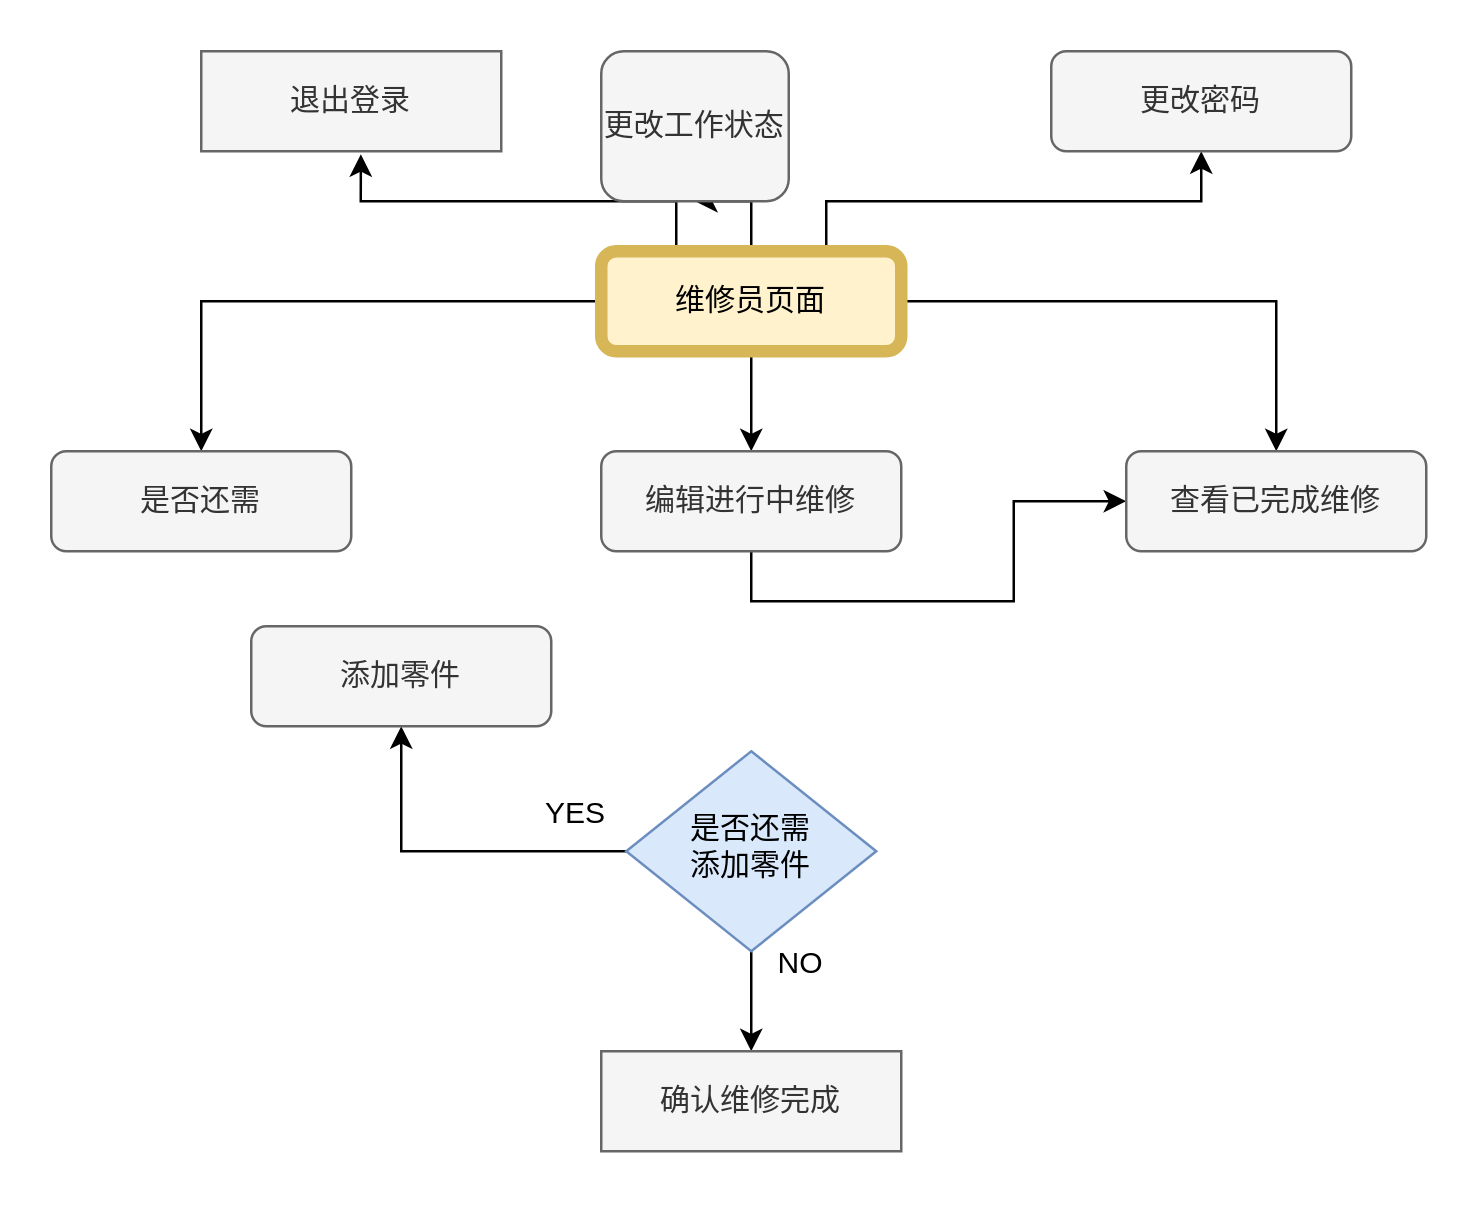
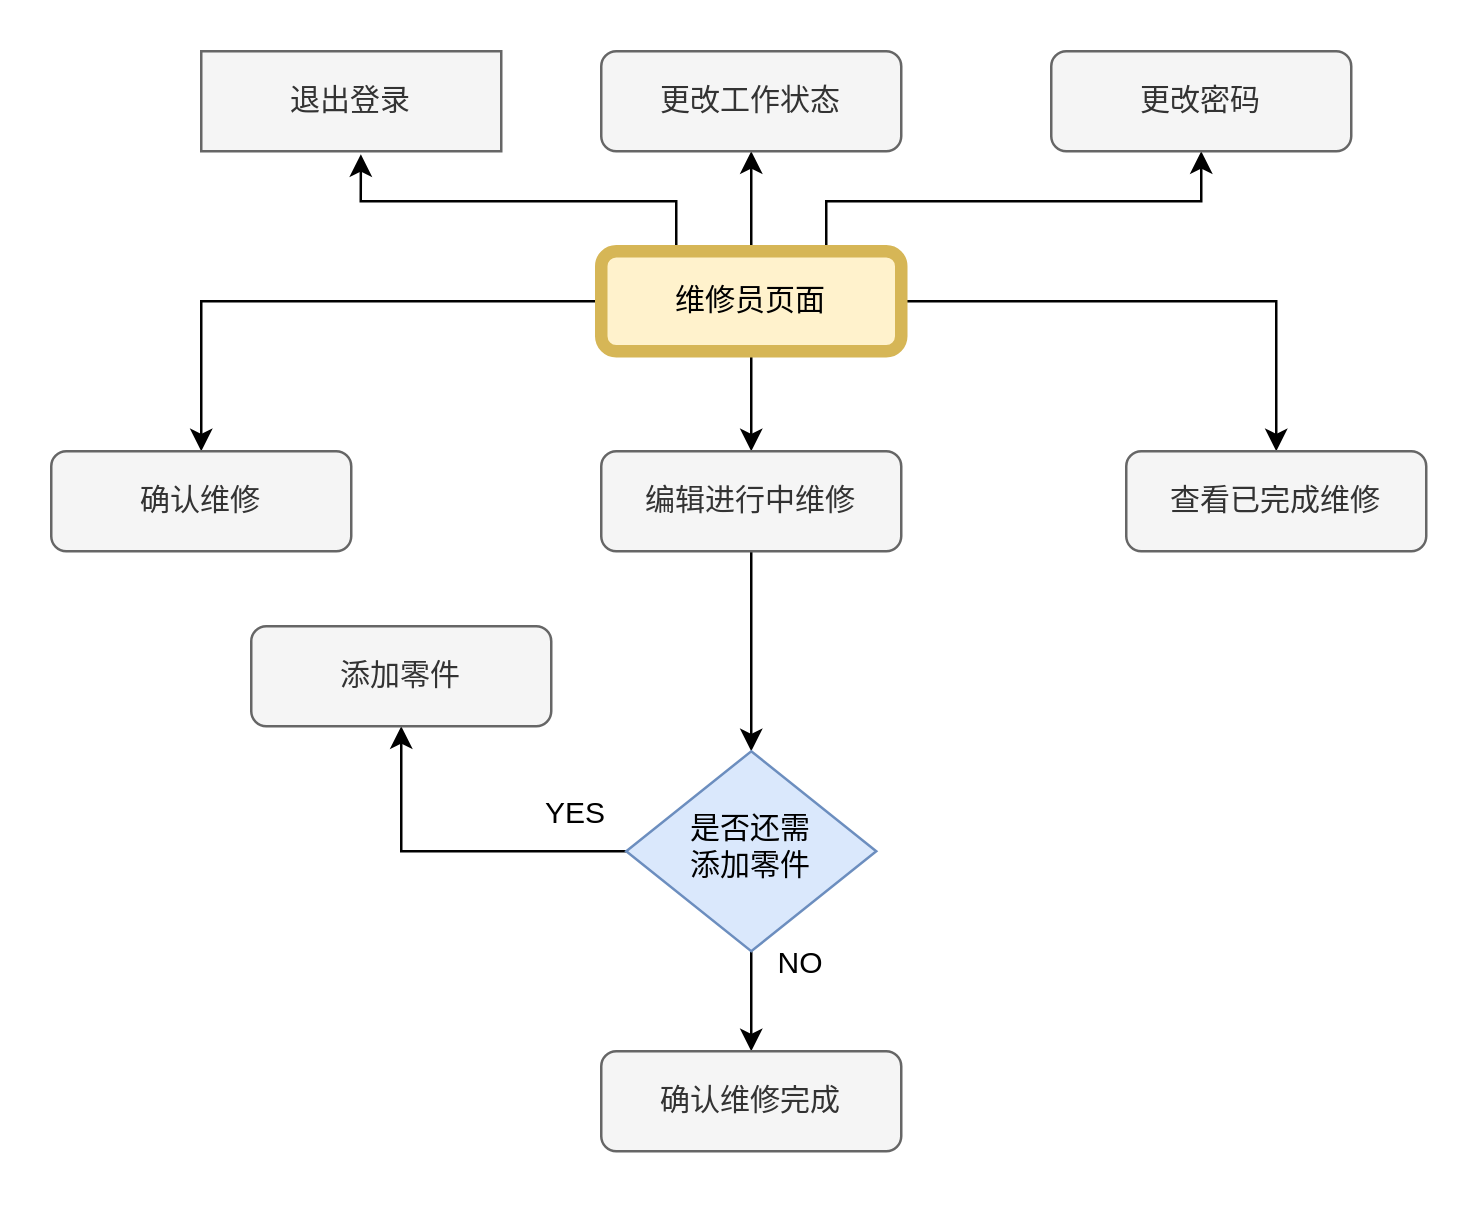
node "更改工作状态": size 188x150 -> 300x100
node "是否还需": label "是否还需" -> "确认维修"
edge "编辑进行中维修" -> "查看已完成维修": now "编辑进行中维修" -> "是否还需 添加零件"
node "确认维修完成": shape rectangle -> rounded rectangle
